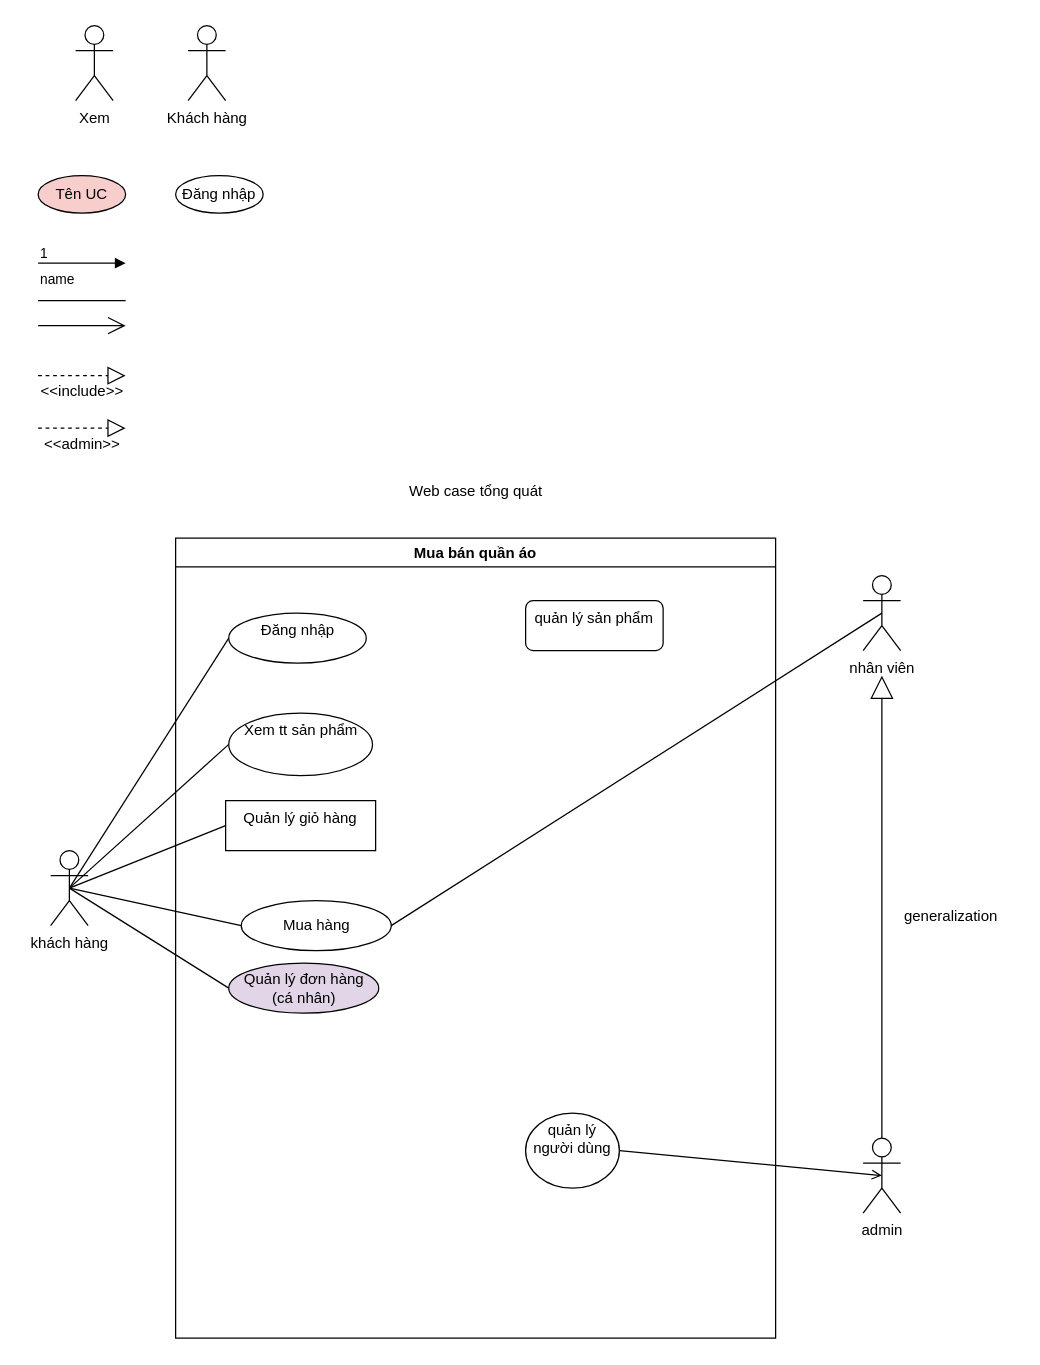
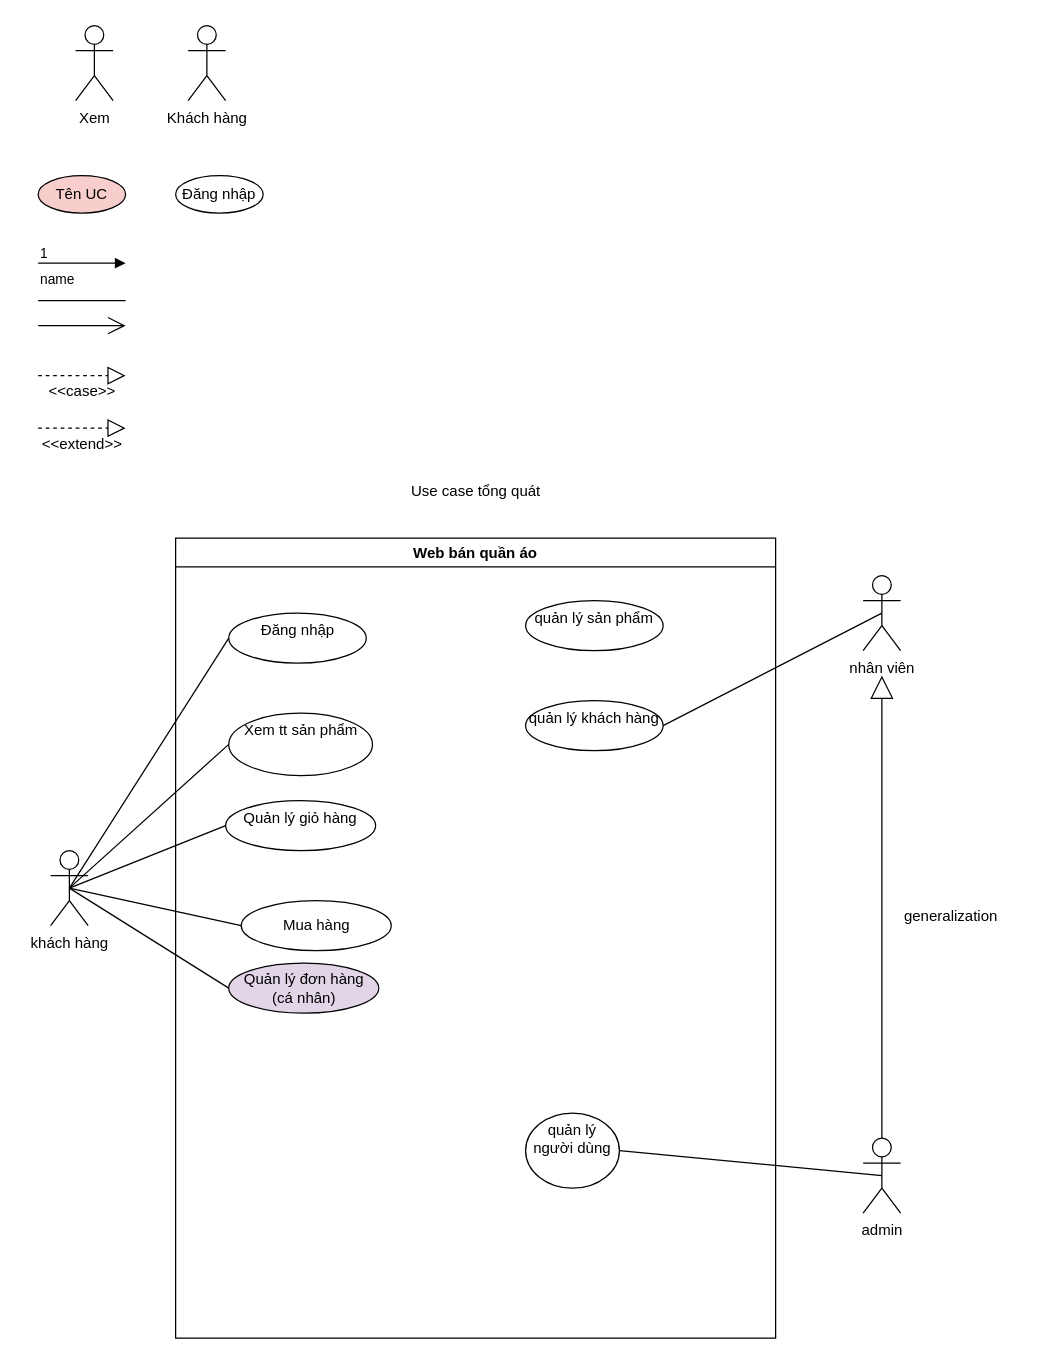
node "<<include>>": label "<<include>>" -> "<<case>>"
node "<<admin>>": label "<<admin>>" -> "<<extend>>"
node "Web case tổng quát": label "Web case tổng quát" -> "Use case tổng quát"
node "Mua bán quần áo": label "Mua bán quần áo" -> "Web bán quần áo"
node "quản lý sản phẩm": shape rounded rectangle -> ellipse
edge "nhân viên" -- "quản lý khách hàng": added
node "quản lý khách hàng": added
edge "nhân viên" -- "Mua hàng": removed
node "Quản lý giỏ hàng": shape rectangle -> ellipse
edge "quản lý người dùng" -> "admin": arrowhead open -> none
